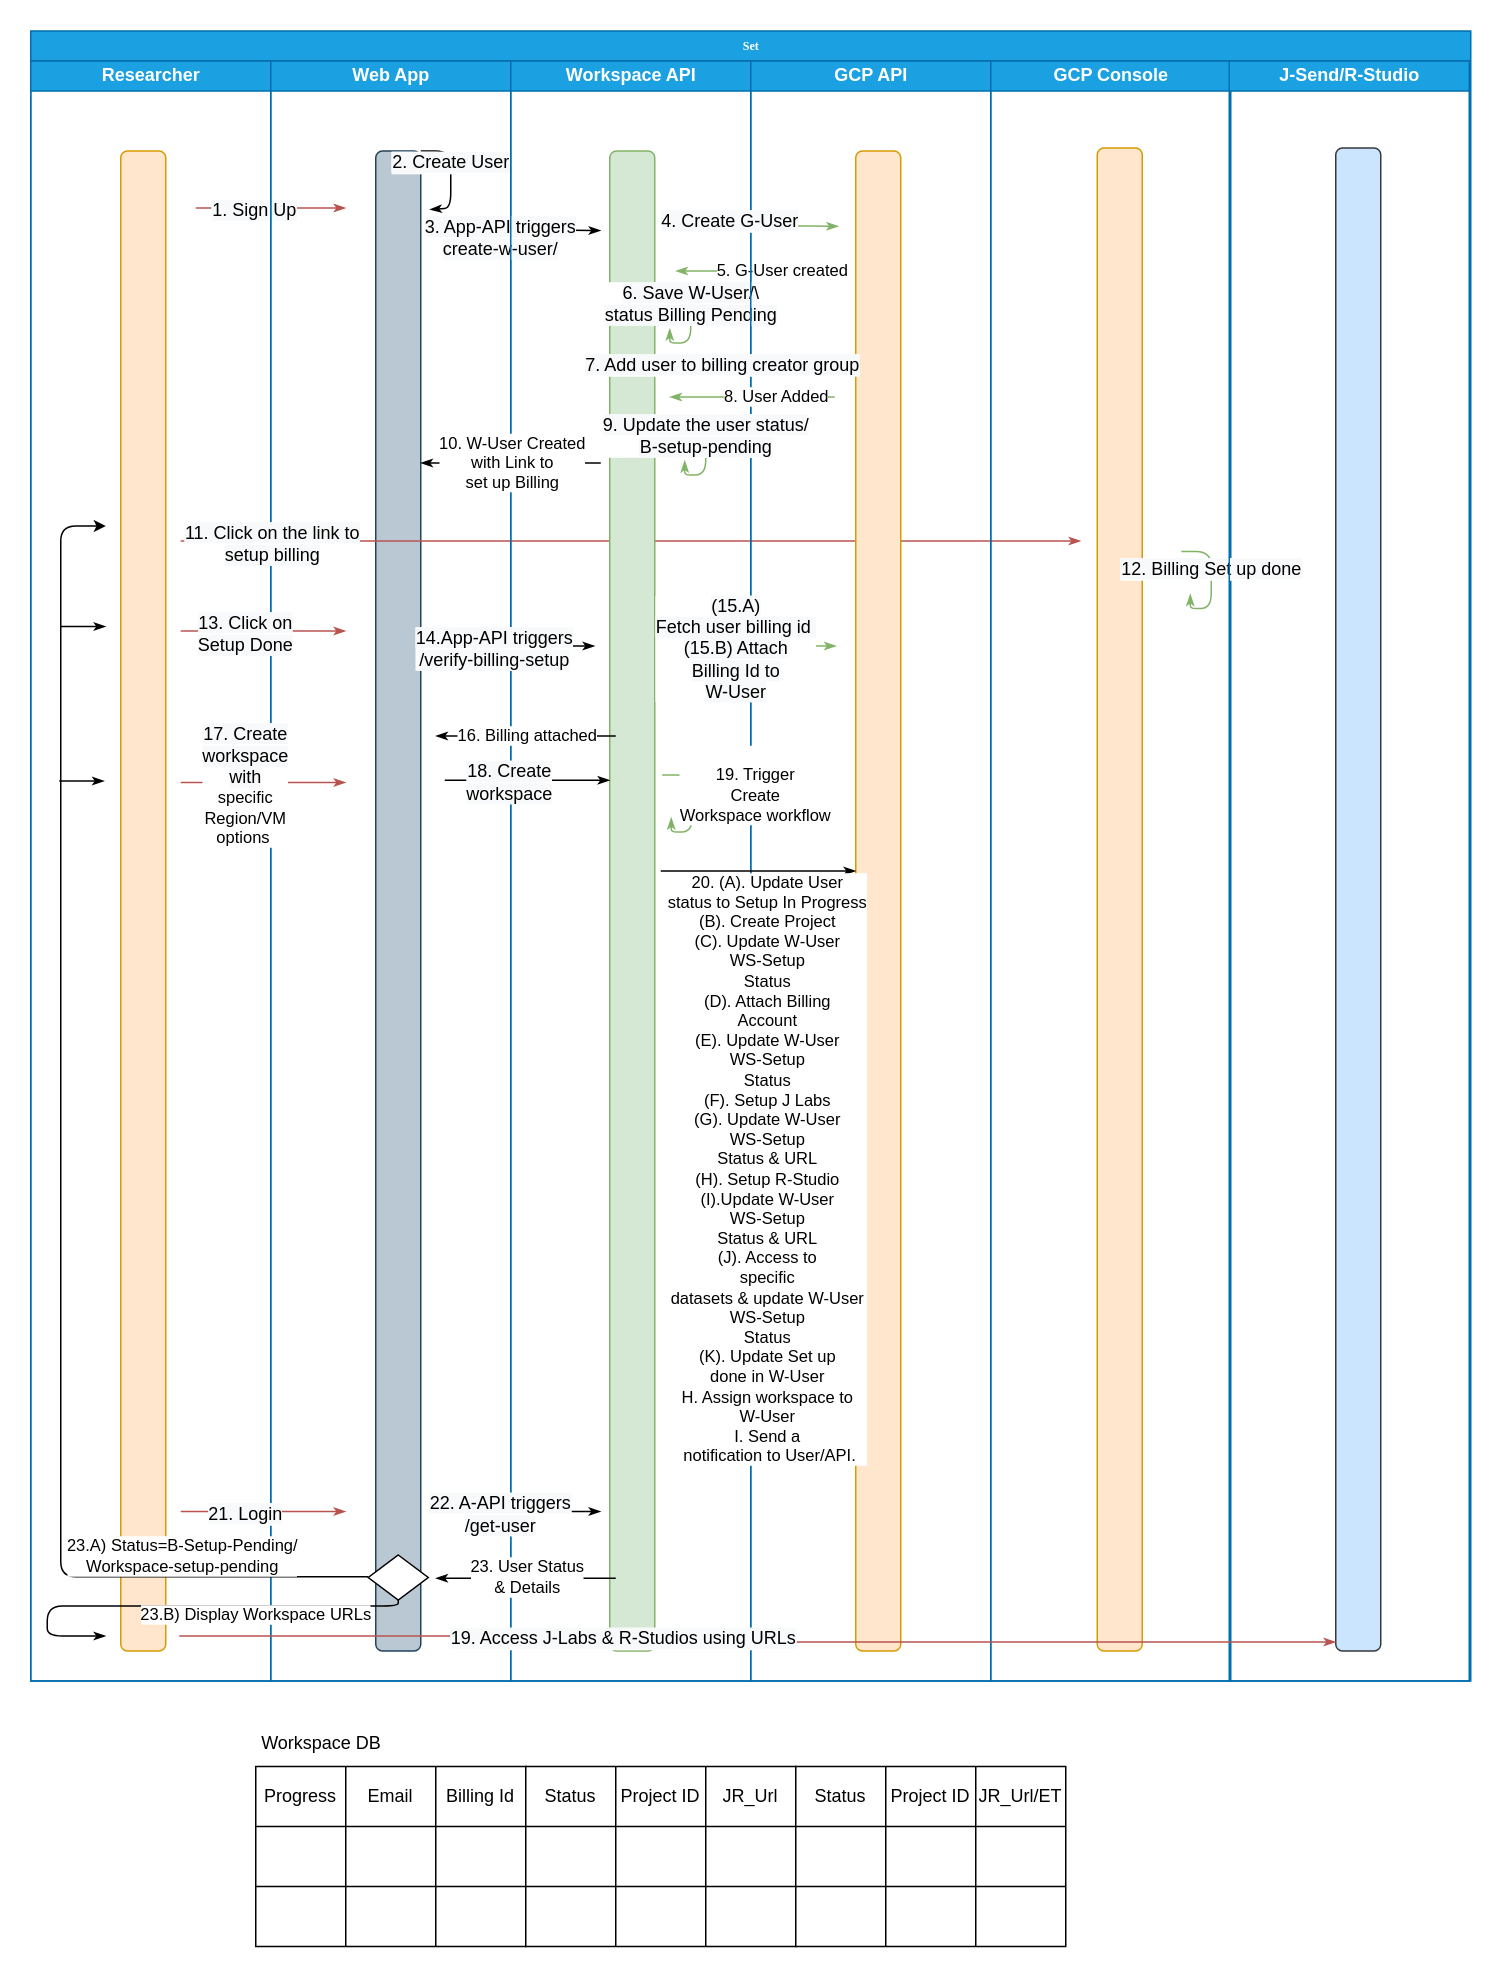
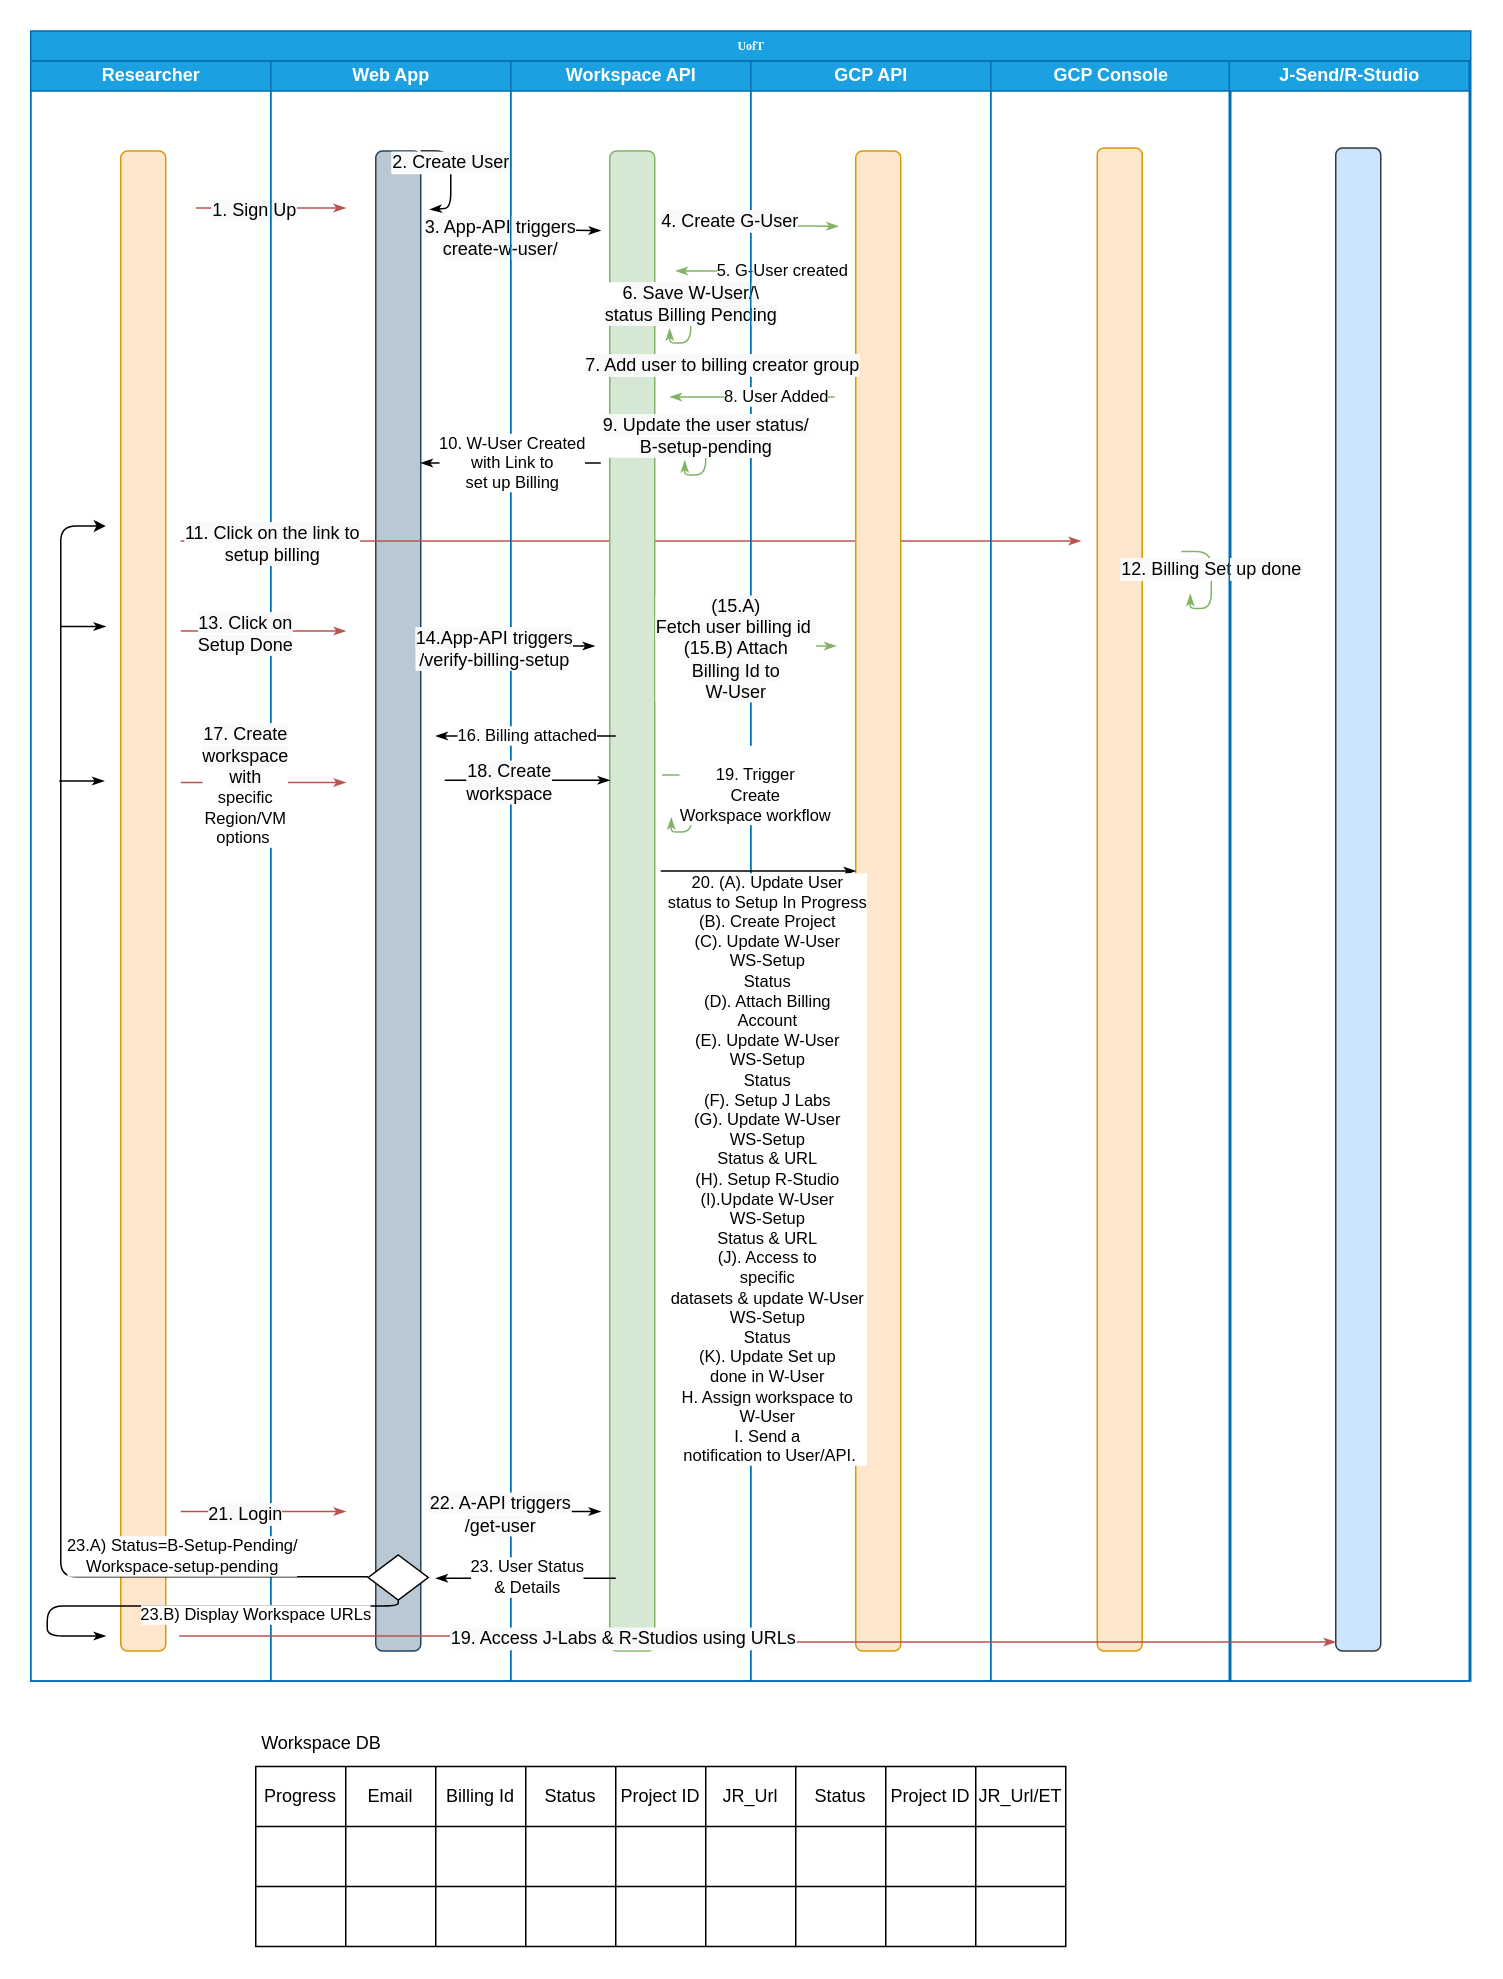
node "Set": label "Set" -> "UofT"
